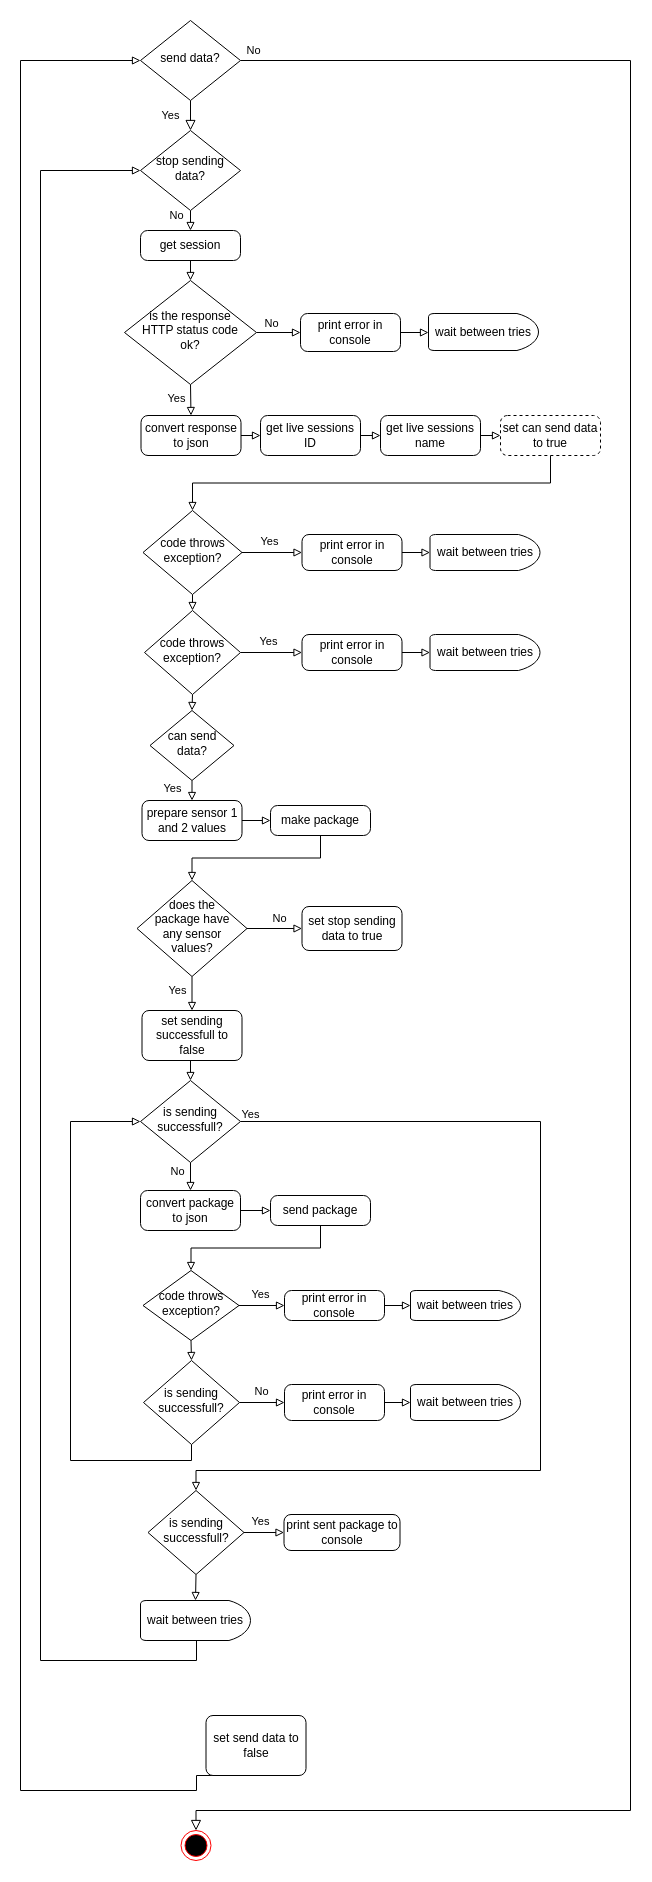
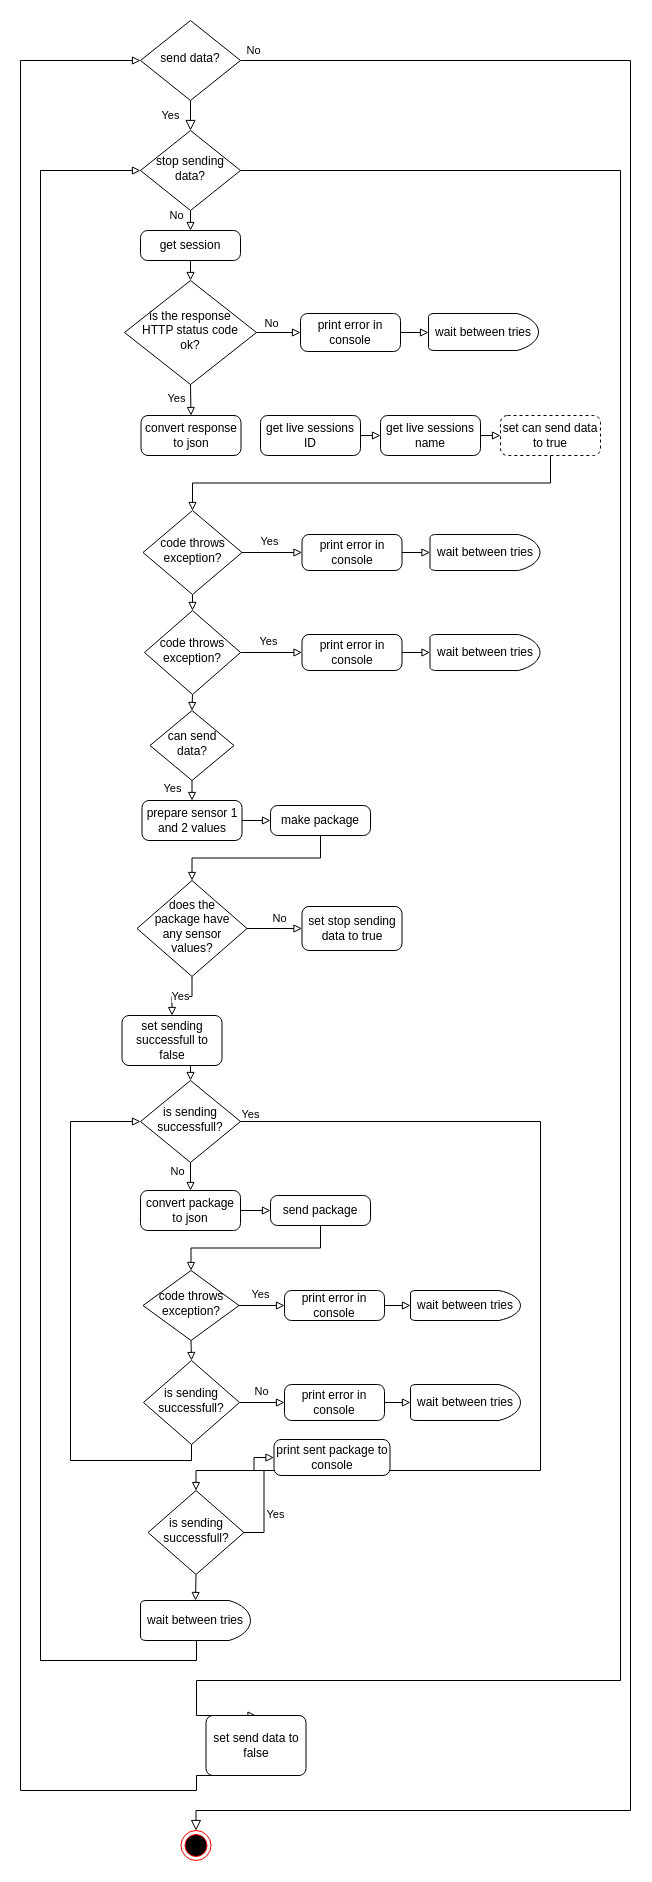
edge "convert response to json" -> "get live sessions ID": removed
edge "stop sending data?" -> "set send data to false": added
node "set sending successfull to false": moved (192, 1036) -> (172, 1041)
node "print sent package to console": moved (342, 1533) -> (332, 1458)
